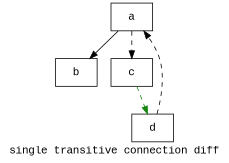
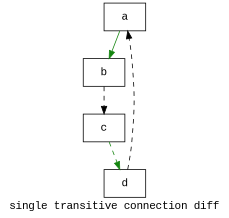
edge "a" -> "c": now "b" -> "c"
edge "a" -> "b": color black -> #158510
